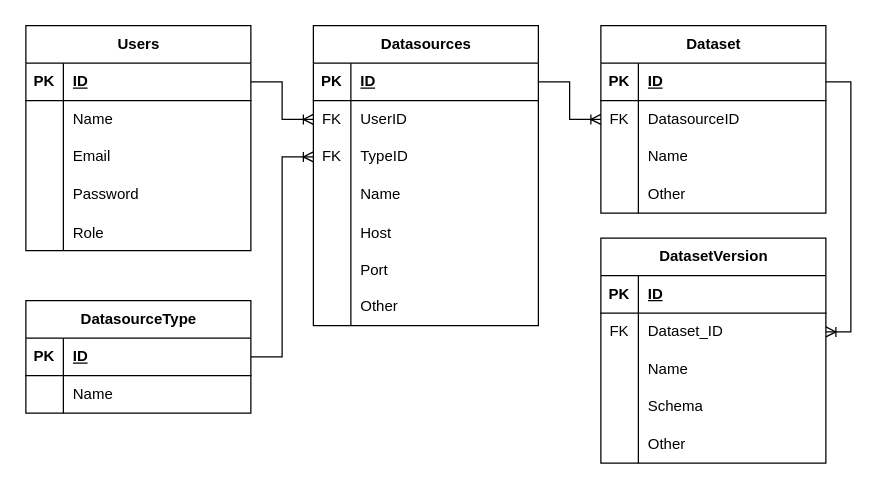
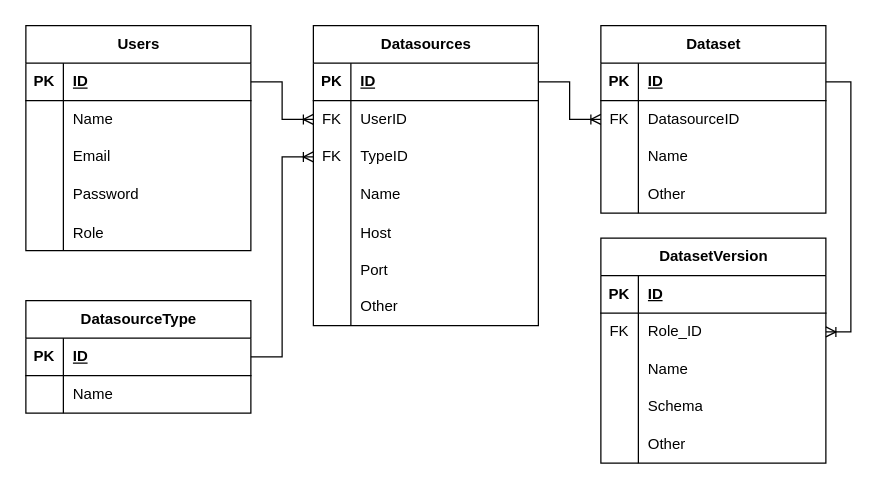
node "Dataset_ID": label "Dataset_ID" -> "Role_ID"
